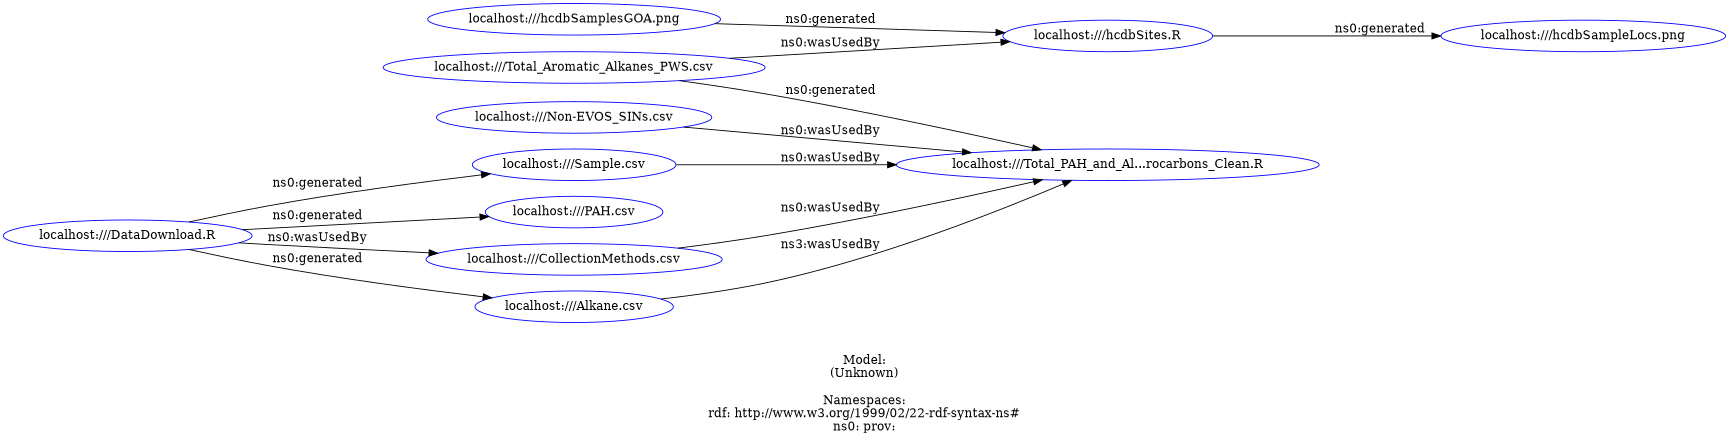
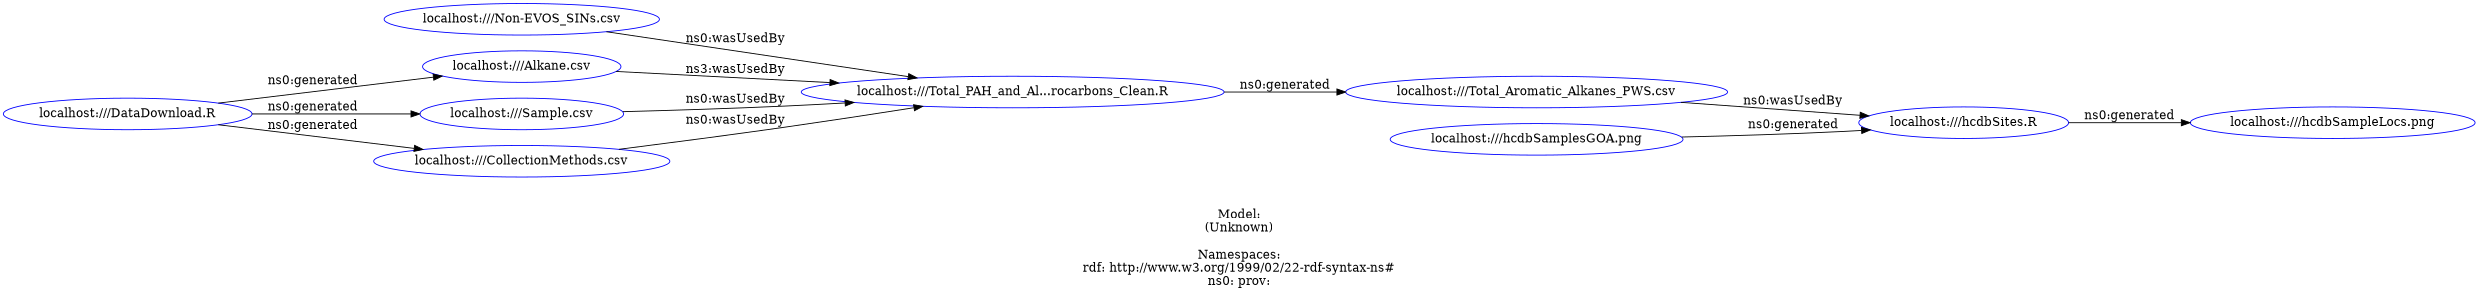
edge "localhost:///Total_Aromatic_Alkanes_PWS.csv" -> "localhost:///Total_PAH_and_Al...rocarbons_Clean.R": reversed
node "localhost:///PAH.csv": removed
edge "localhost:///DataDownload.R" -> "localhost:///CollectionMethods.csv": label "ns0:wasUsedBy" -> "ns0:generated"
